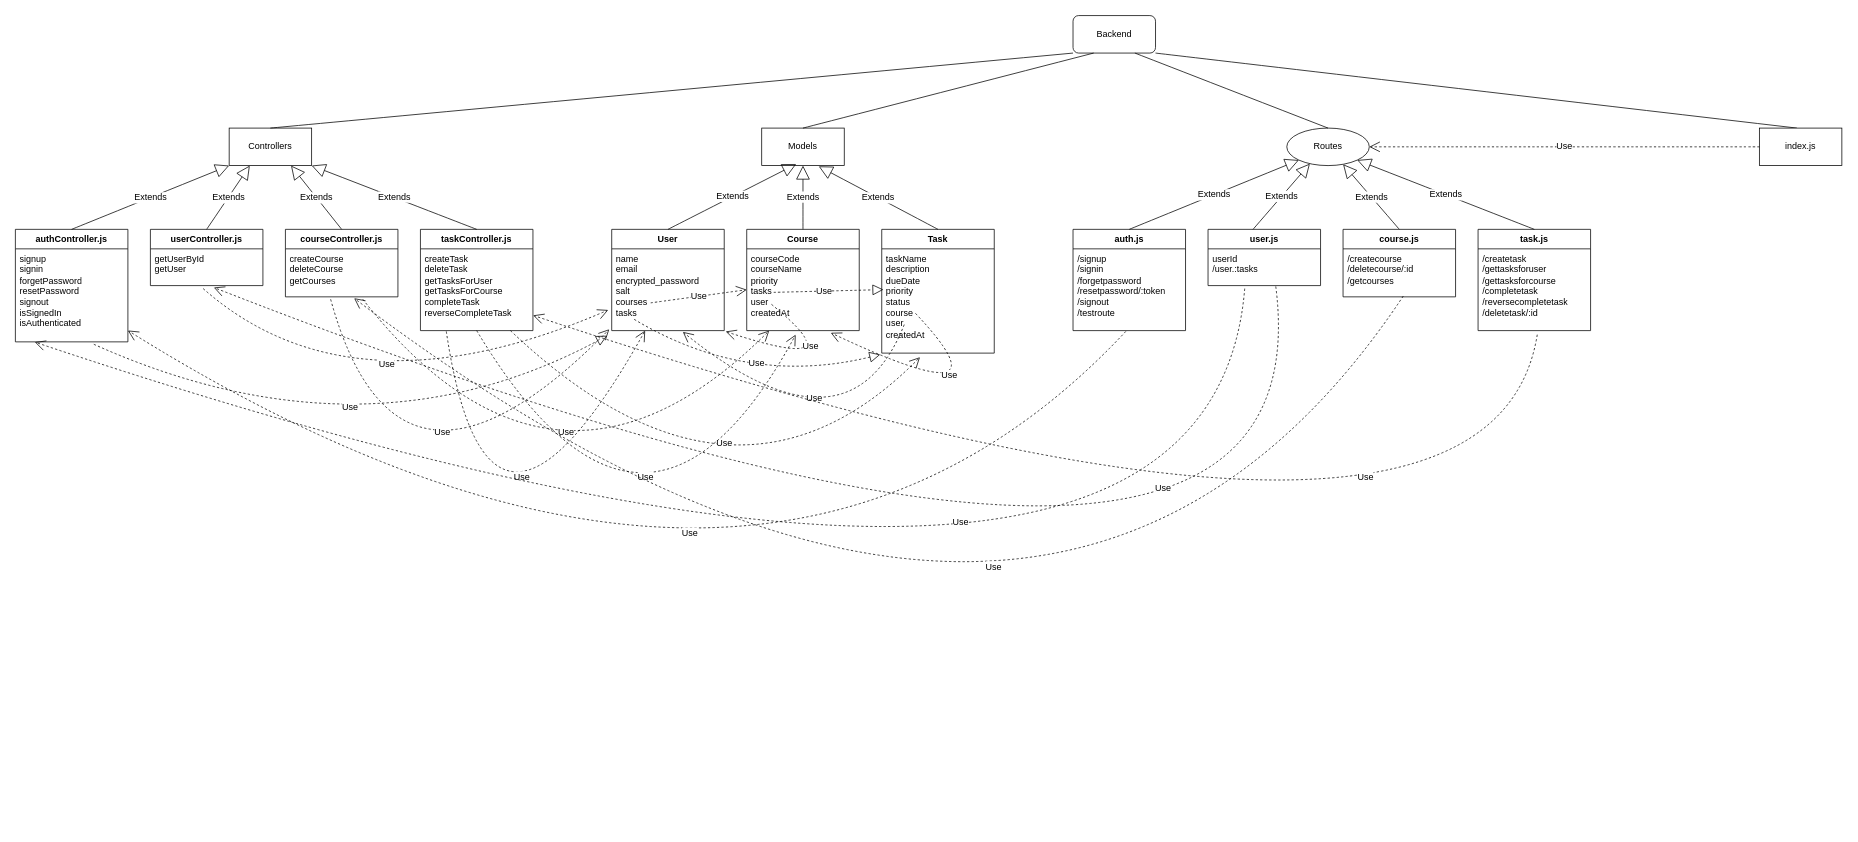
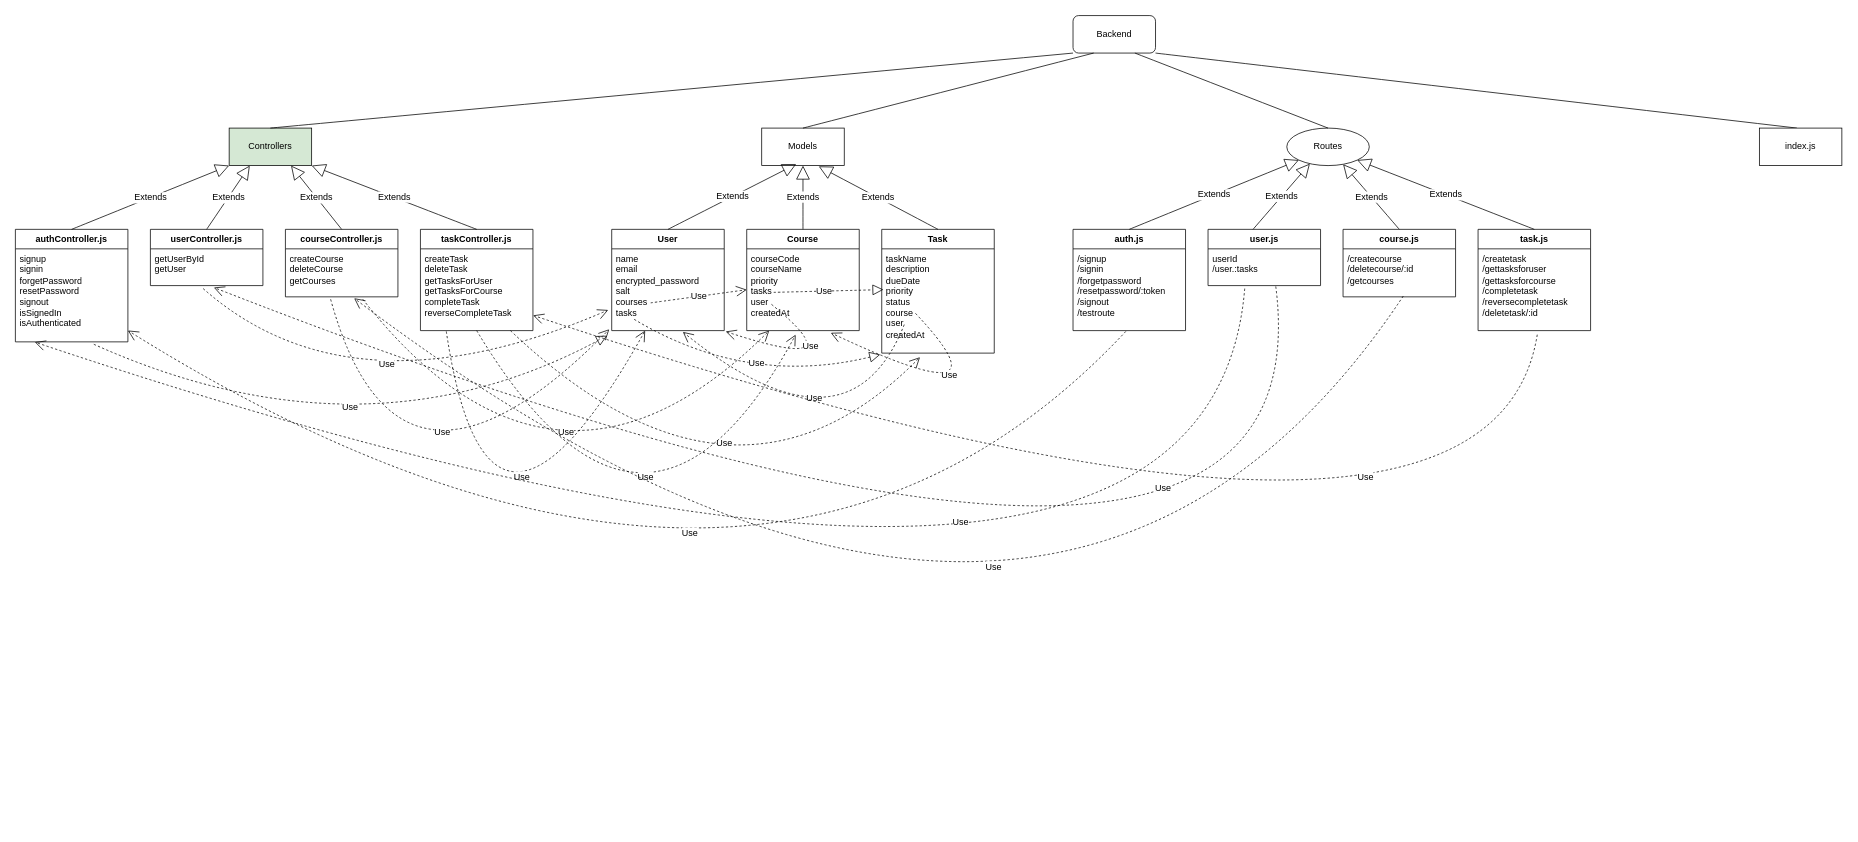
node "Controllers": fillcolor #ffffff -> #d5e8d4
edge "index.js" -> "Routes": removed, label "Use"
